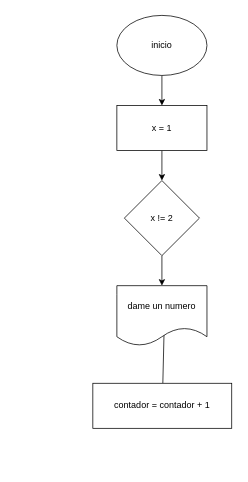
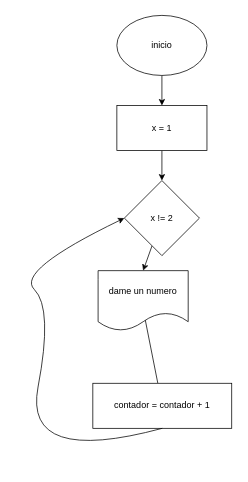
node "dame un numero": moved (162, 315) -> (143, 300)
edge "contador = contador + 1" -> "x != 2": added
